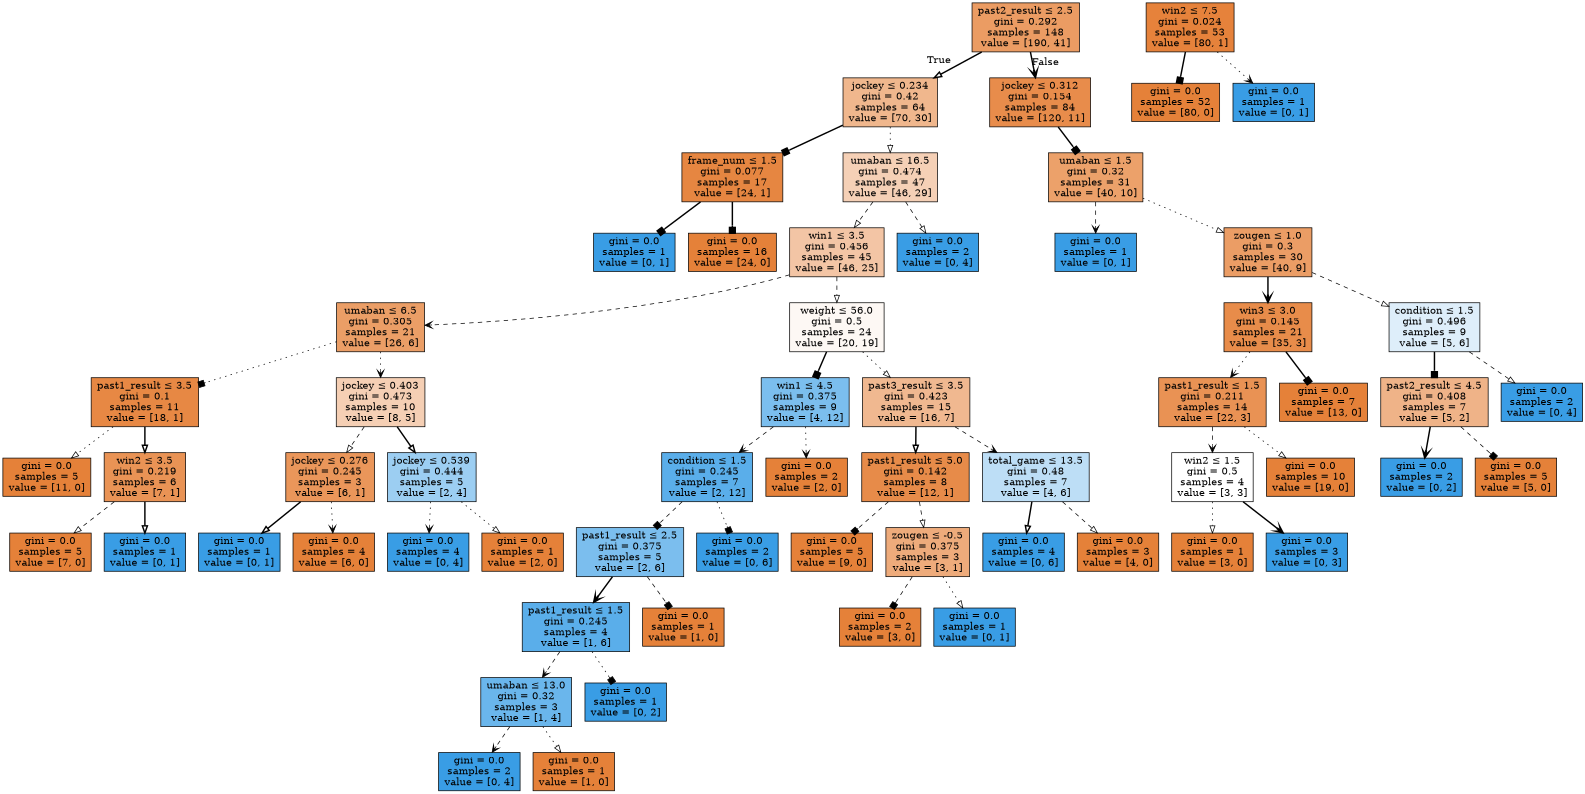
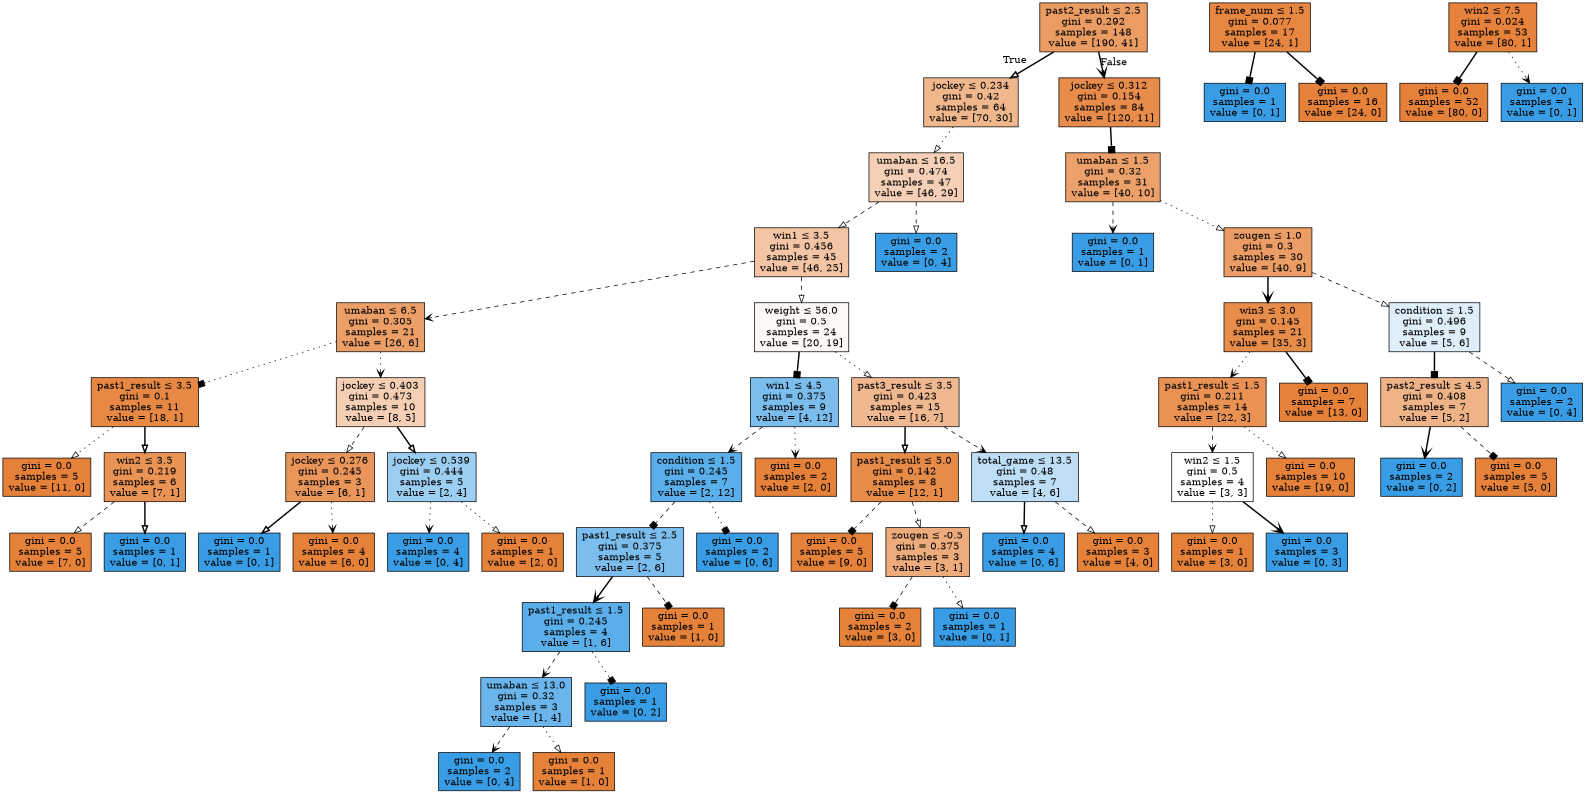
edge "jockey ≤ 0.234" -> "frame_num ≤ 1.5": removed
